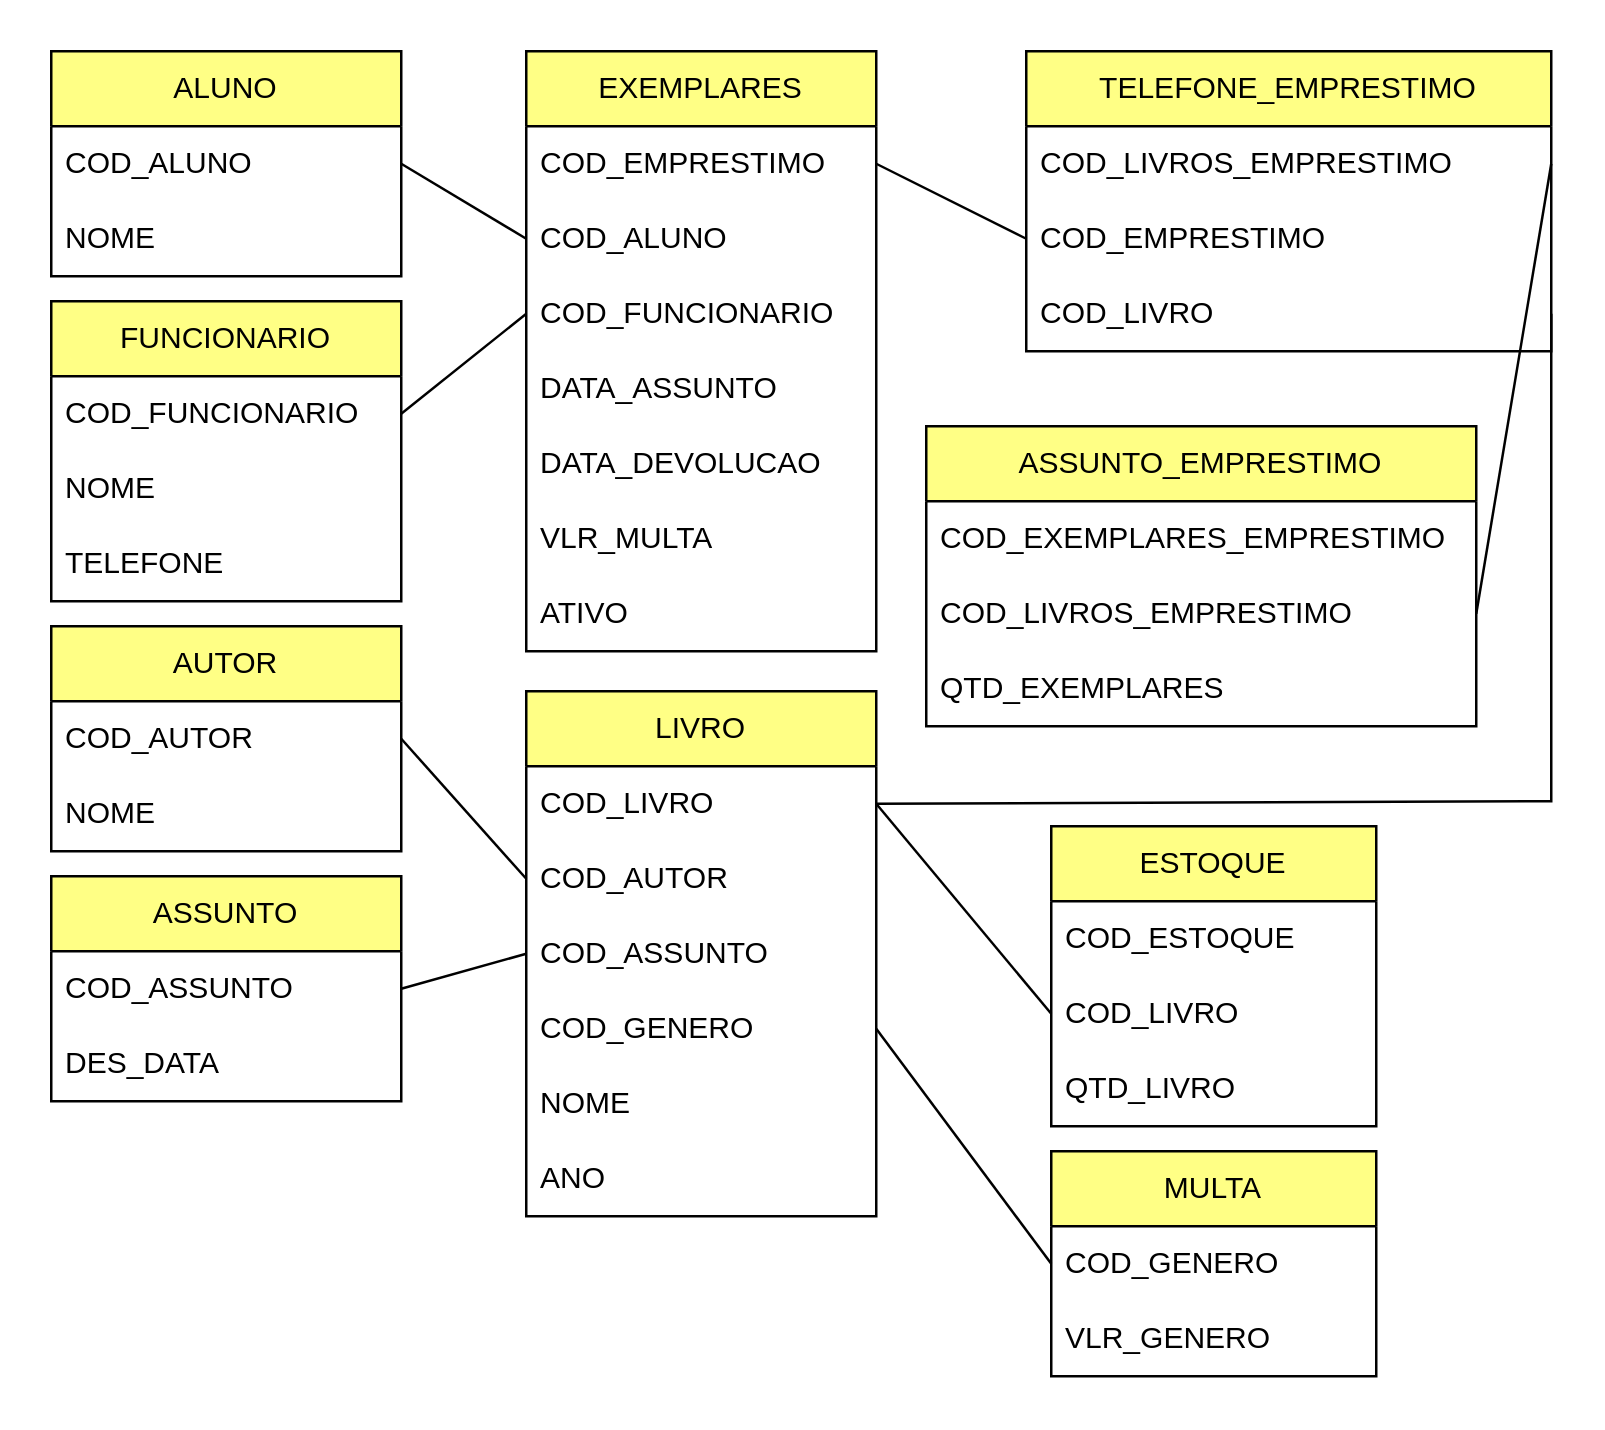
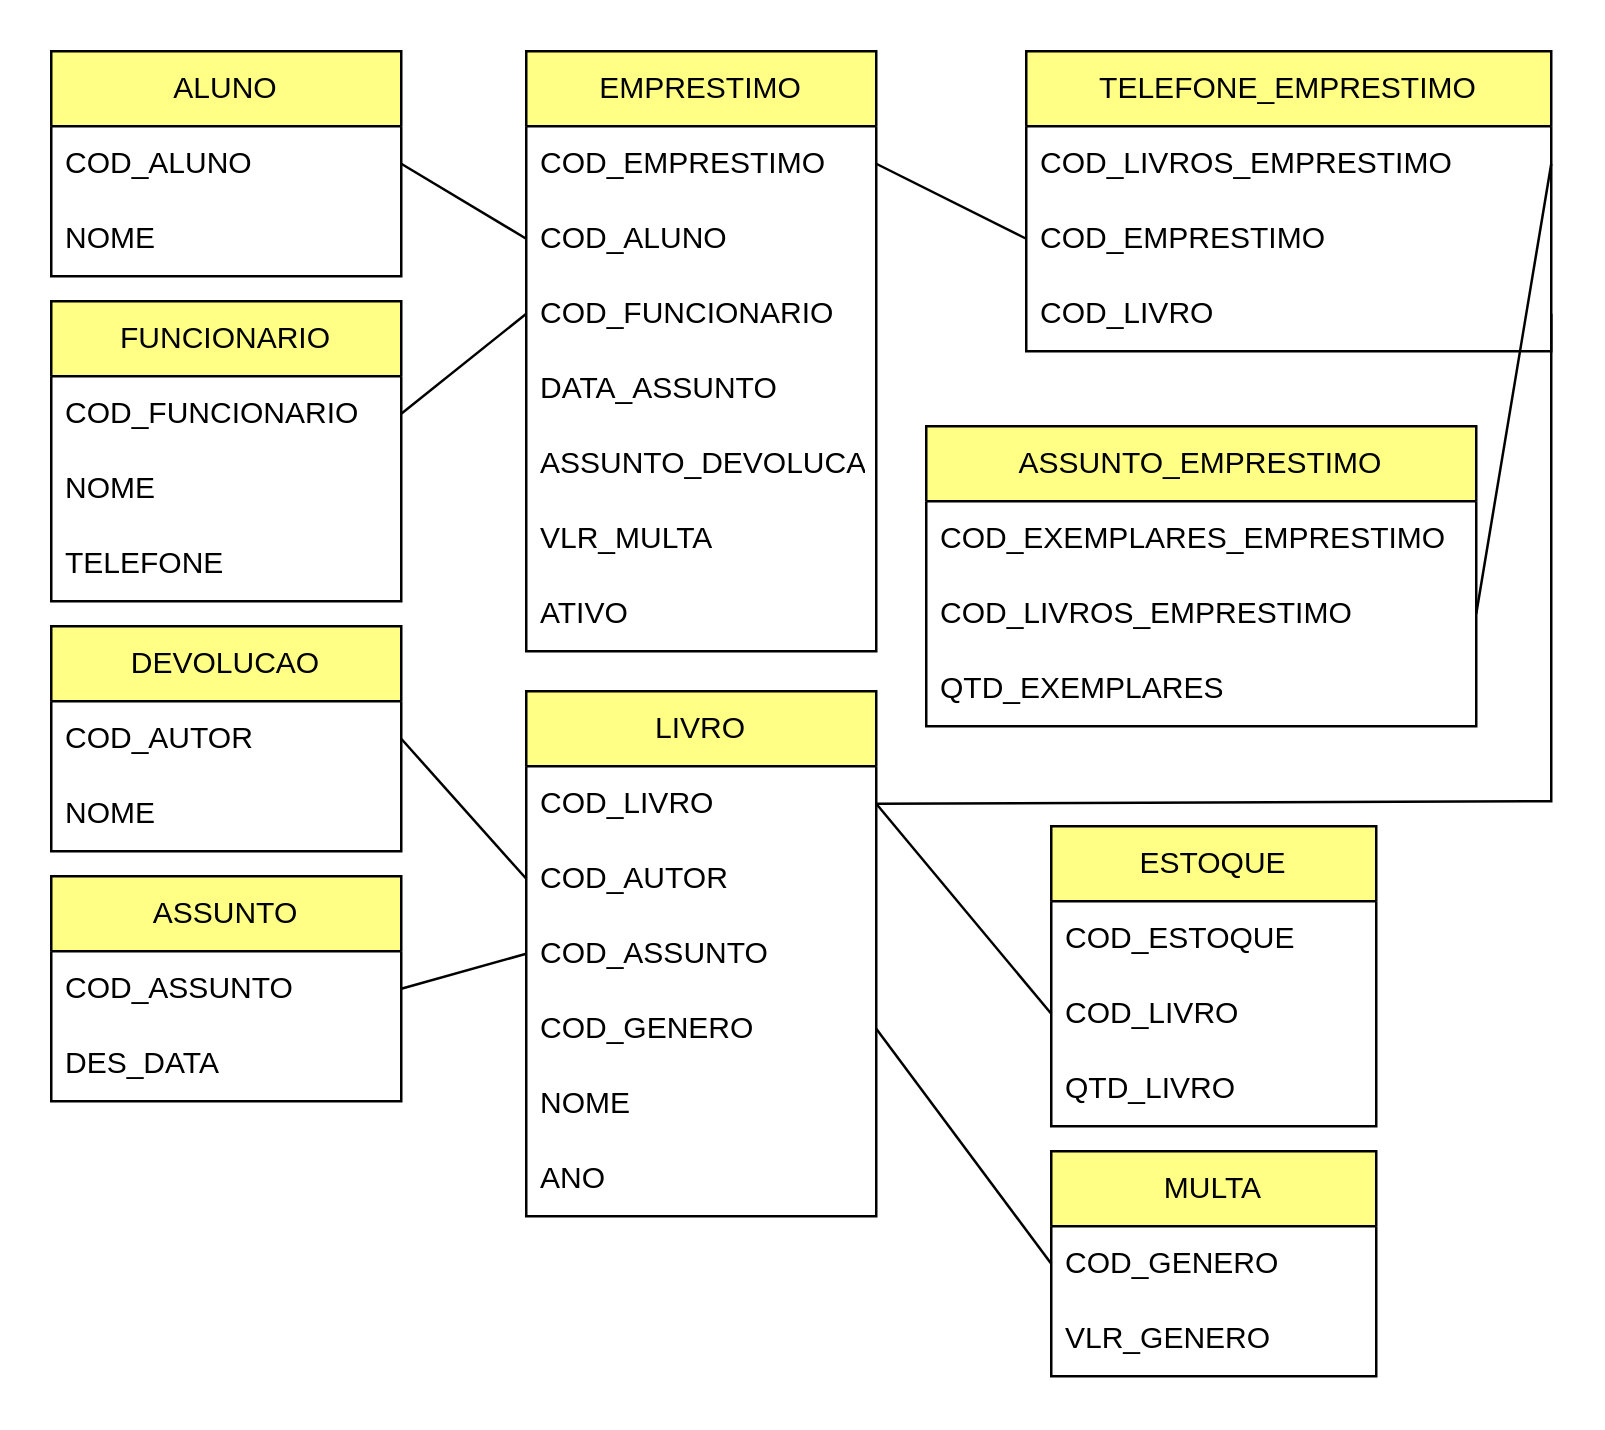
node "EXEMPLARES": label "EXEMPLARES" -> "EMPRESTIMO"
node "DATA_DEVOLUCAO": label "DATA_DEVOLUCAO" -> "ASSUNTO_DEVOLUCAO"
node "AUTOR": label "AUTOR" -> "DEVOLUCAO"
